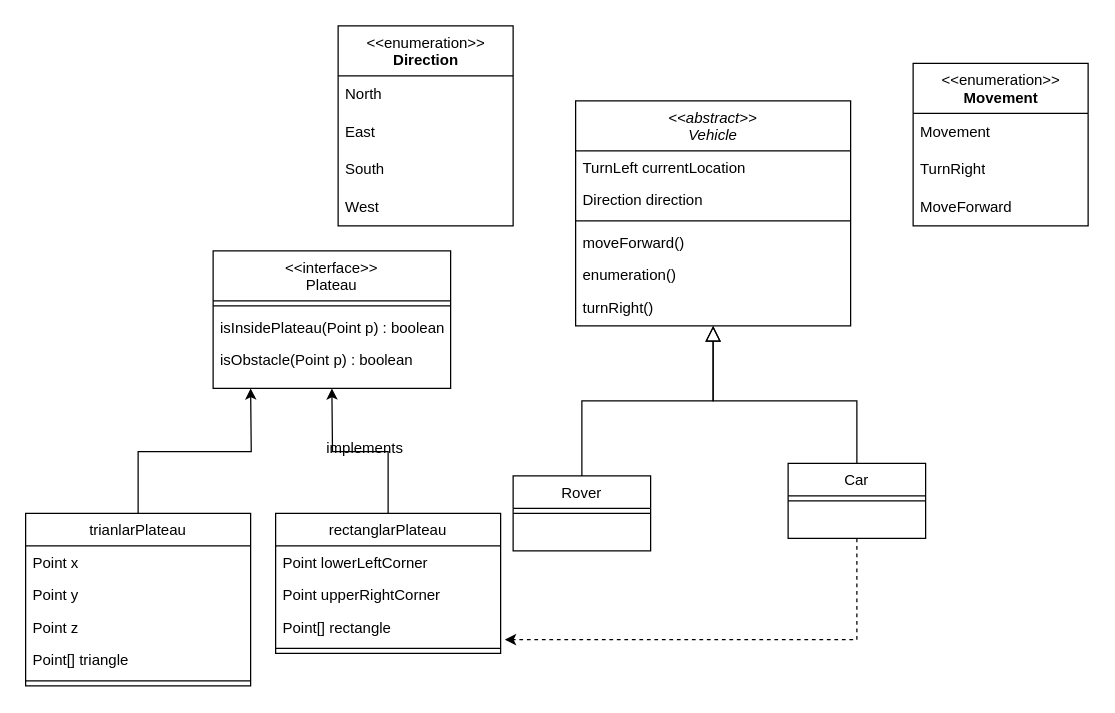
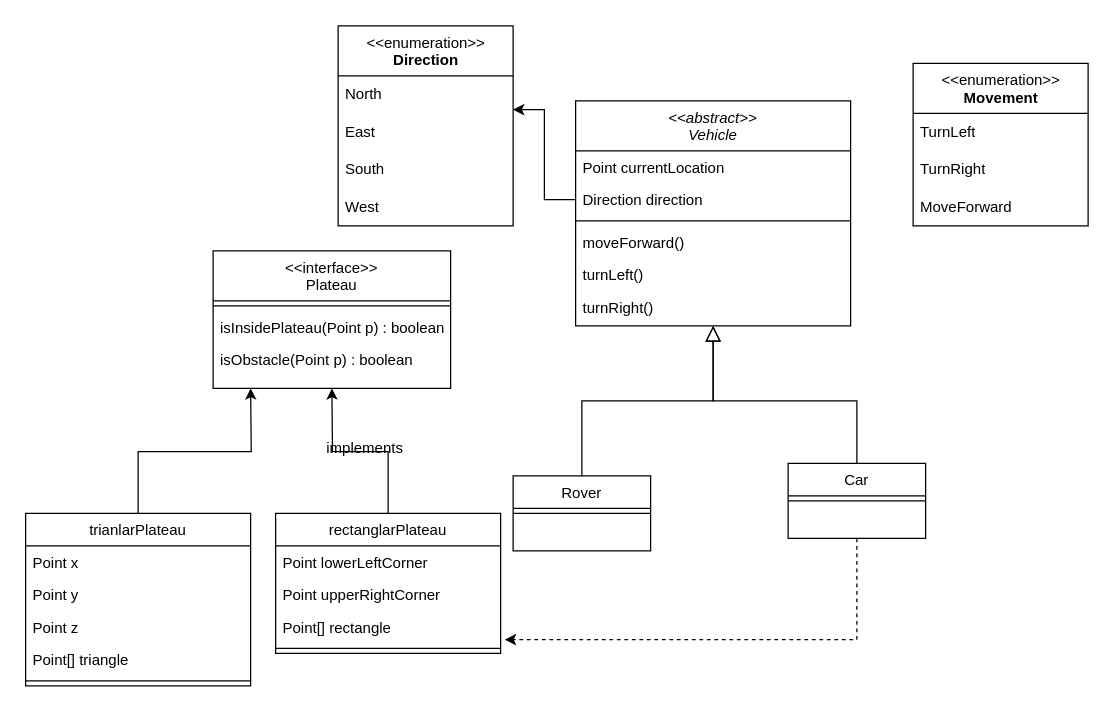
node "Movement": label "Movement" -> "TurnLeft"
edge "Direction direction" -> "East": added
node "TurnLeft currentLocation": label "TurnLeft currentLocation" -> "Point currentLocation"
node "enumeration()": label "enumeration()" -> "turnLeft()"
